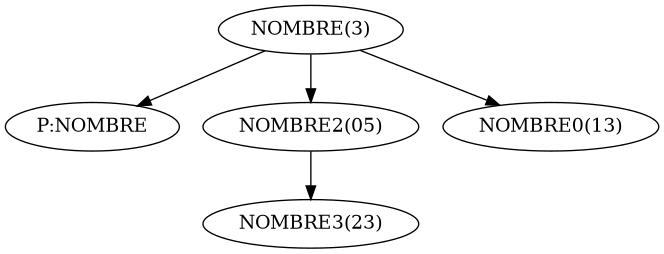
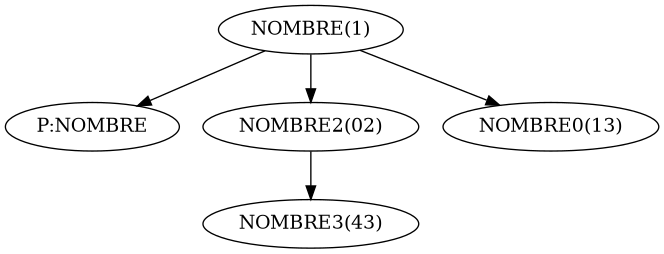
node "NOMBRE(3)": label "NOMBRE(3)" -> "NOMBRE(1)"
node "NOMBRE2(05)": label "NOMBRE2(05)" -> "NOMBRE2(02)"
node "NOMBRE3(23)": label "NOMBRE3(23)" -> "NOMBRE3(43)"
